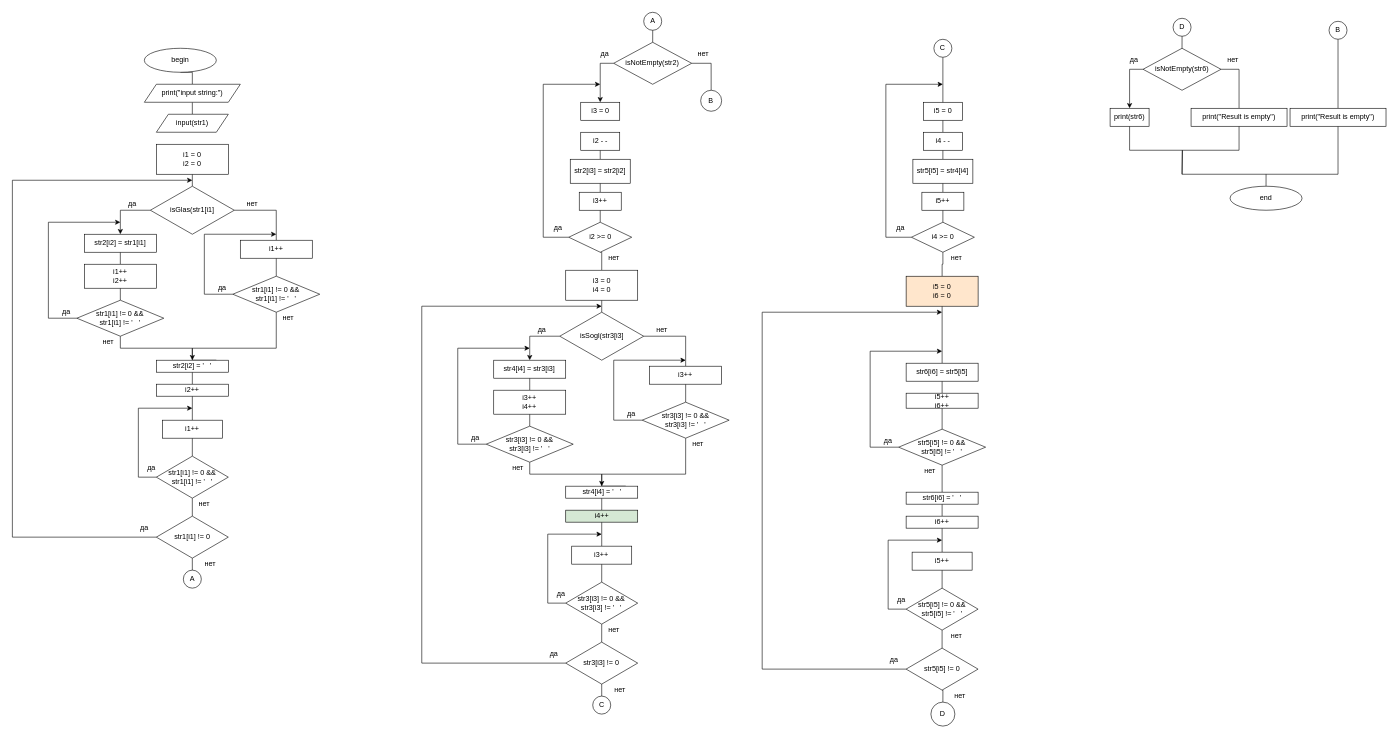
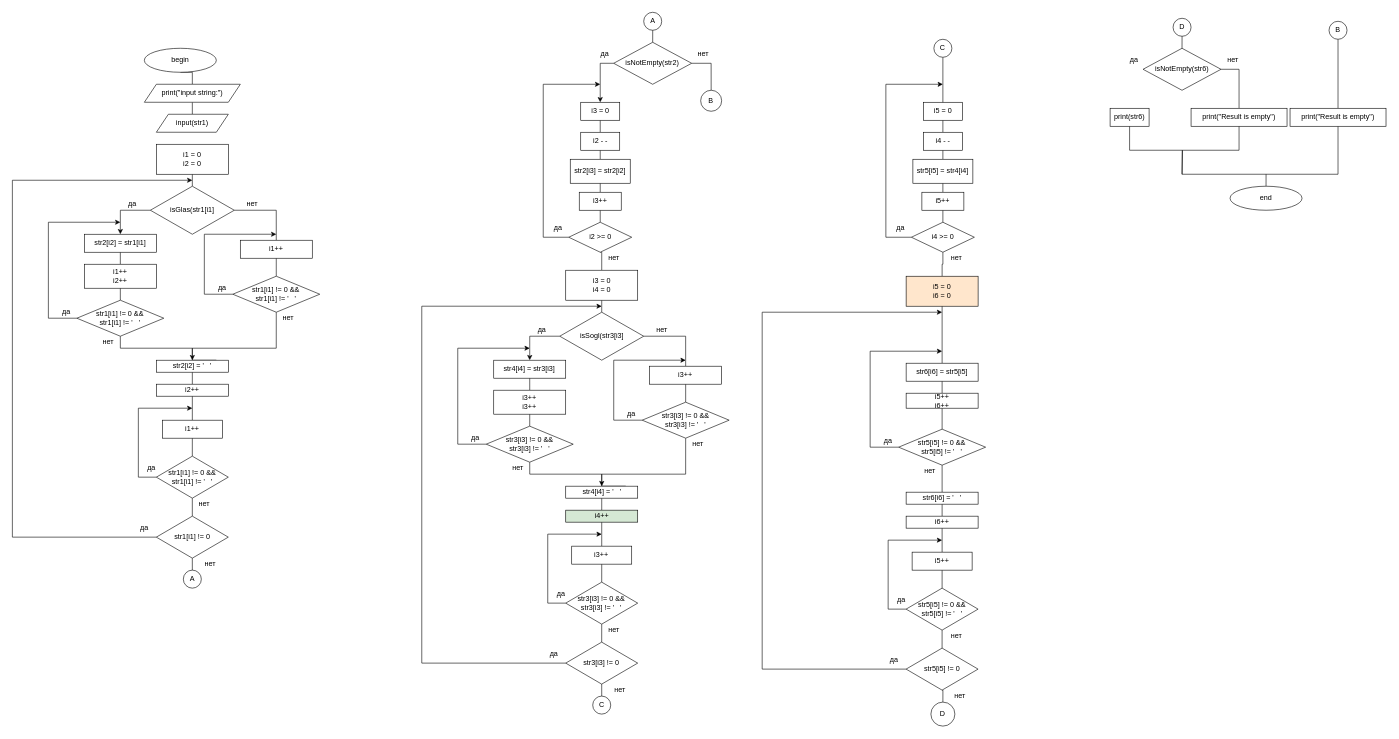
edge "isNotEmpty(str6)" -> "print(str6)": removed
edge "i3 = 0" -- "i2 - -": added
node "i3++ i4++": label "i3++ i4++" -> "i3++ i3++"
